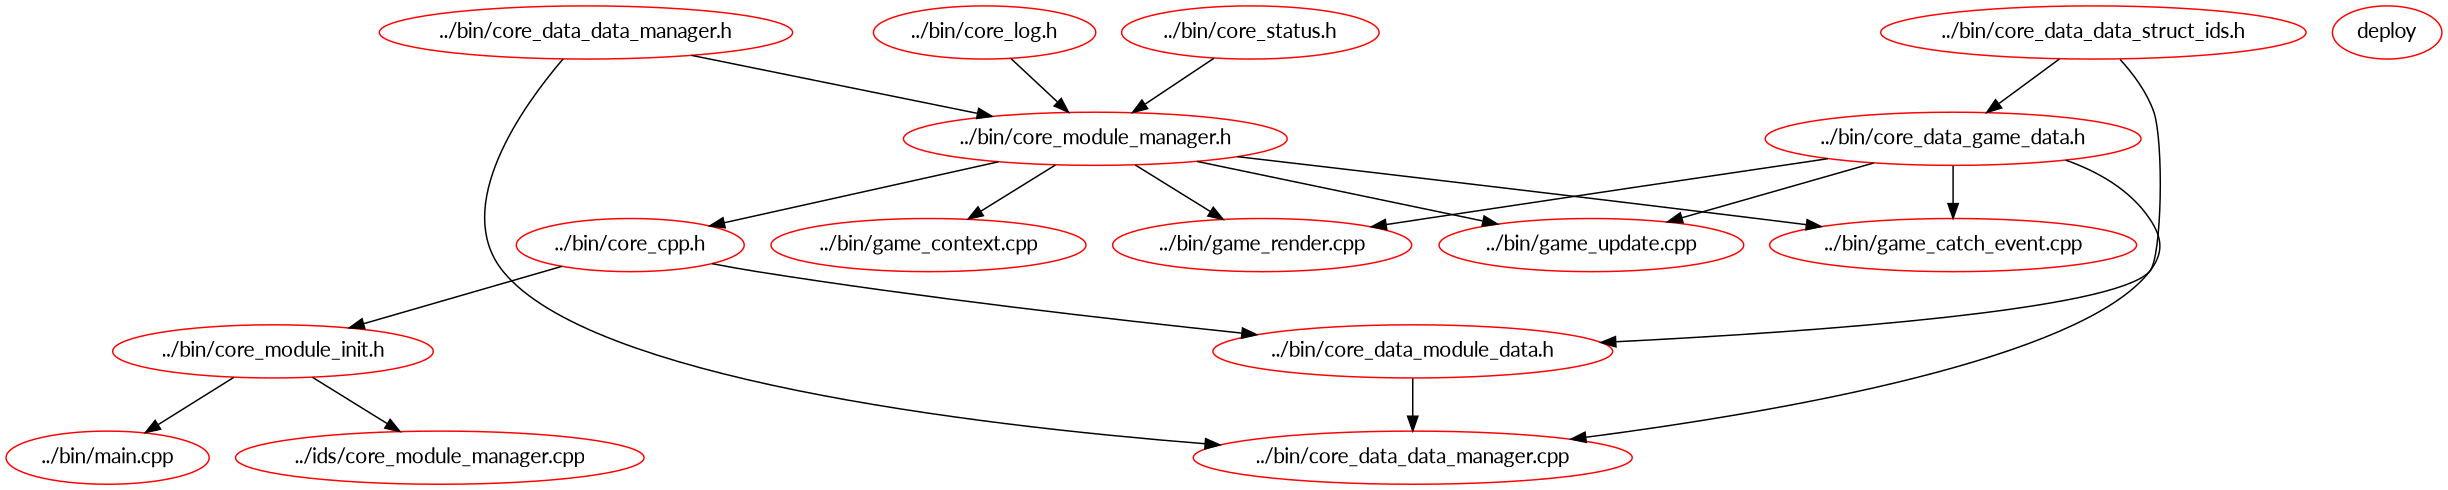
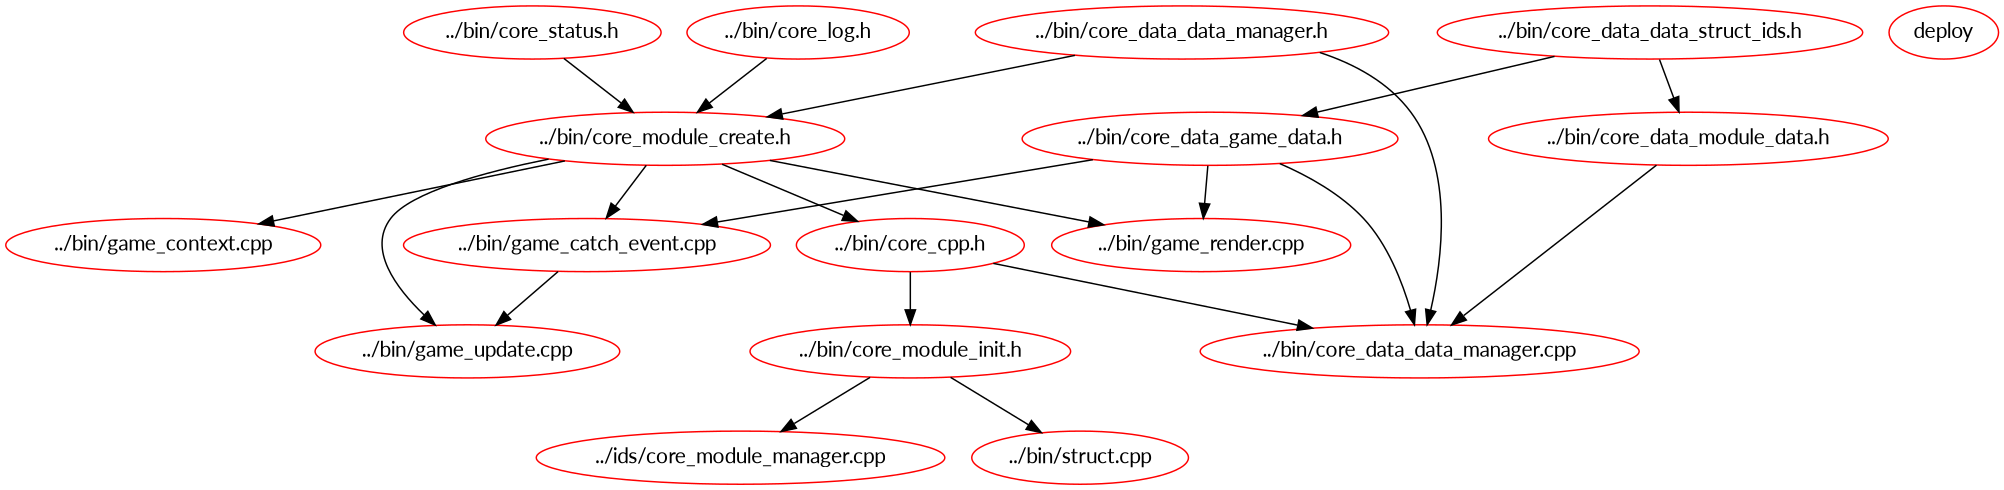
node "../bin/core_module_manager.h": label "../bin/core_module_manager.h" -> "../bin/core_module_create.h"
edge "../bin/core_data_game_data.h" -> "../bin/game_update.cpp": now "../bin/game_catch_event.cpp" -> "../bin/game_update.cpp"
edge "../bin/core_cpp.h" -> "../bin/core_data_module_data.h": now "../bin/core_cpp.h" -> "../bin/core_data_data_manager.cpp"
node "../bin/main.cpp": label "../bin/main.cpp" -> "../bin/struct.cpp"
